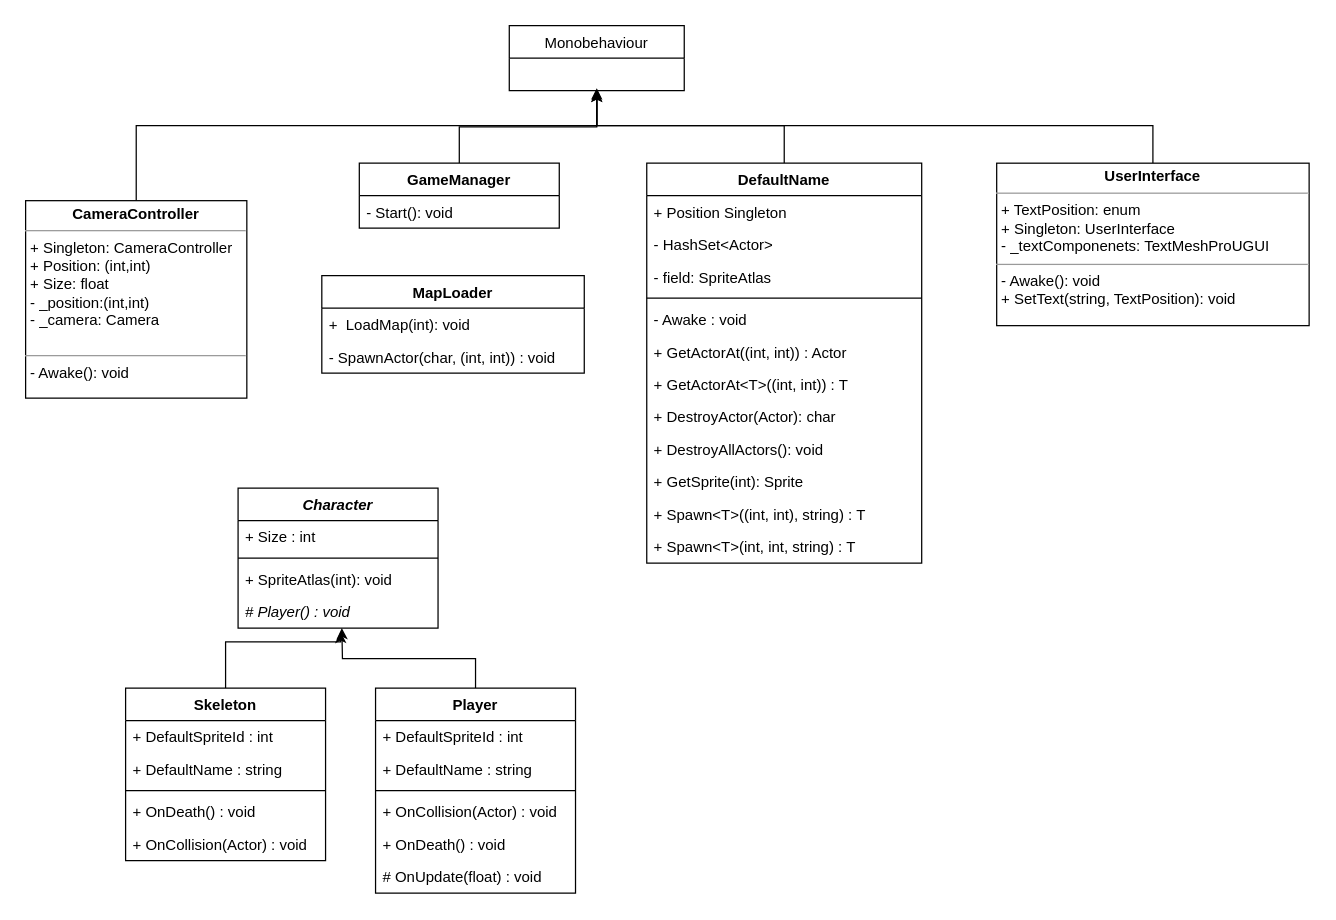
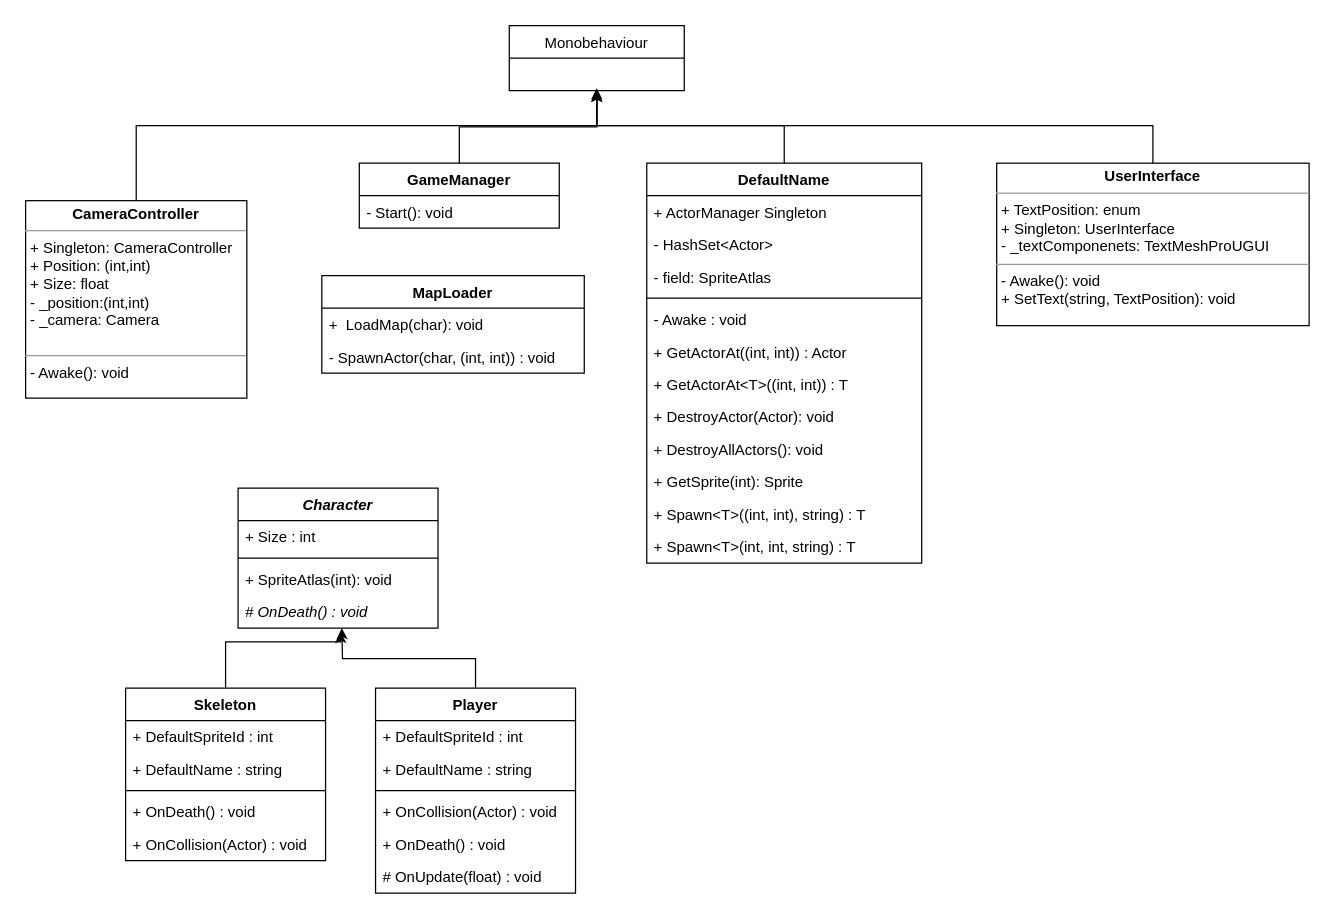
node "+ Position Singleton": label "+ Position Singleton" -> "+ ActorManager Singleton"
node "+ LoadMap(int): void": label "+ LoadMap(int): void" -> "+ LoadMap(char): void"
node "+ DestroyActor(Actor): char": label "+ DestroyActor(Actor): char" -> "+ DestroyActor(Actor): void"
node "# Player() : void": label "# Player() : void" -> "# OnDeath() : void"
